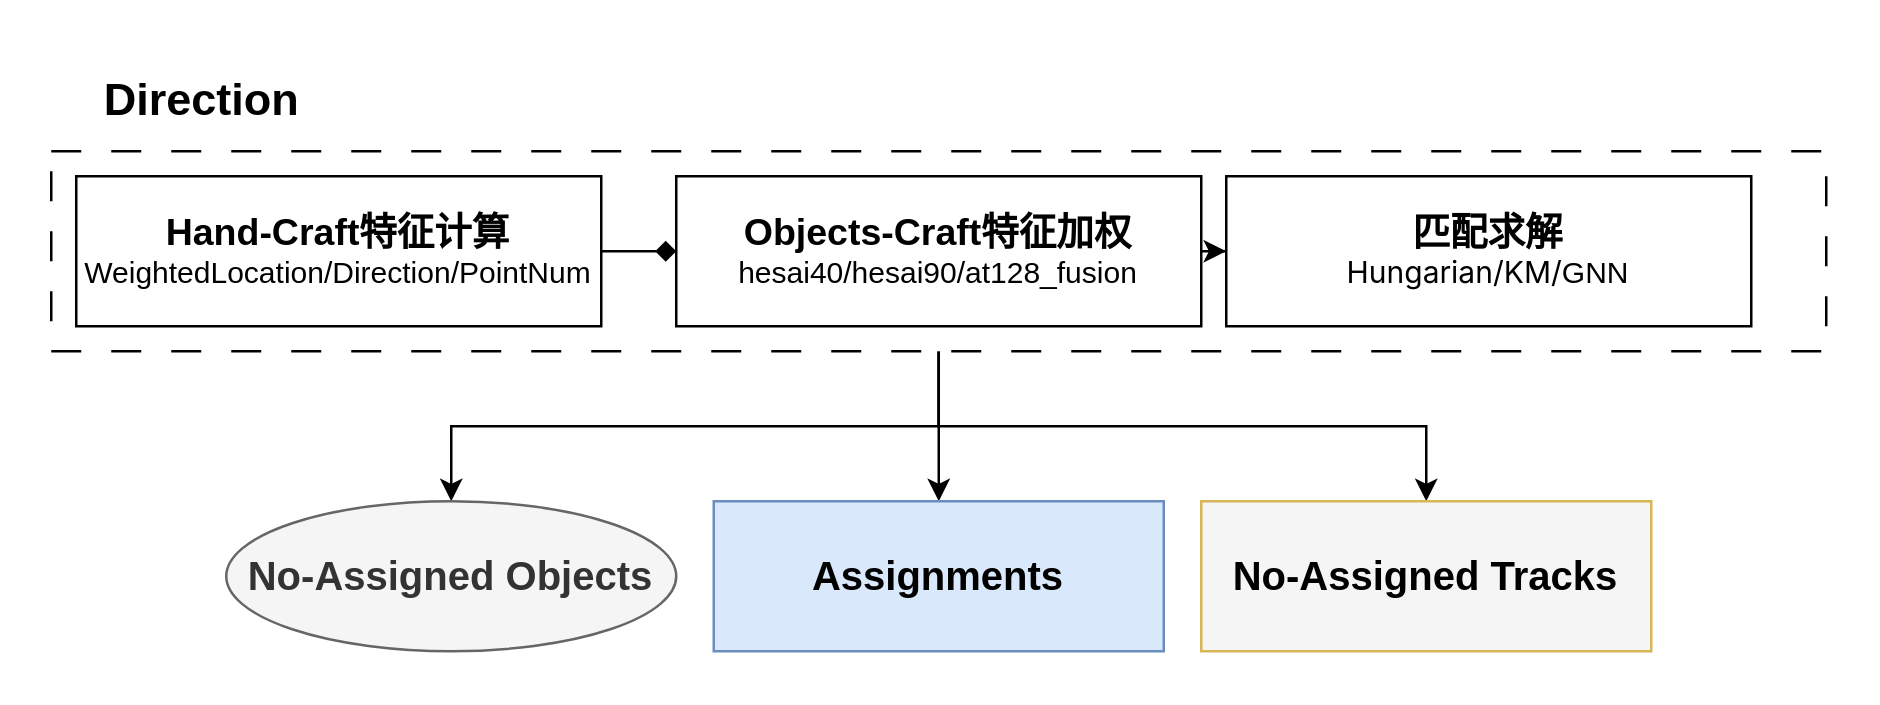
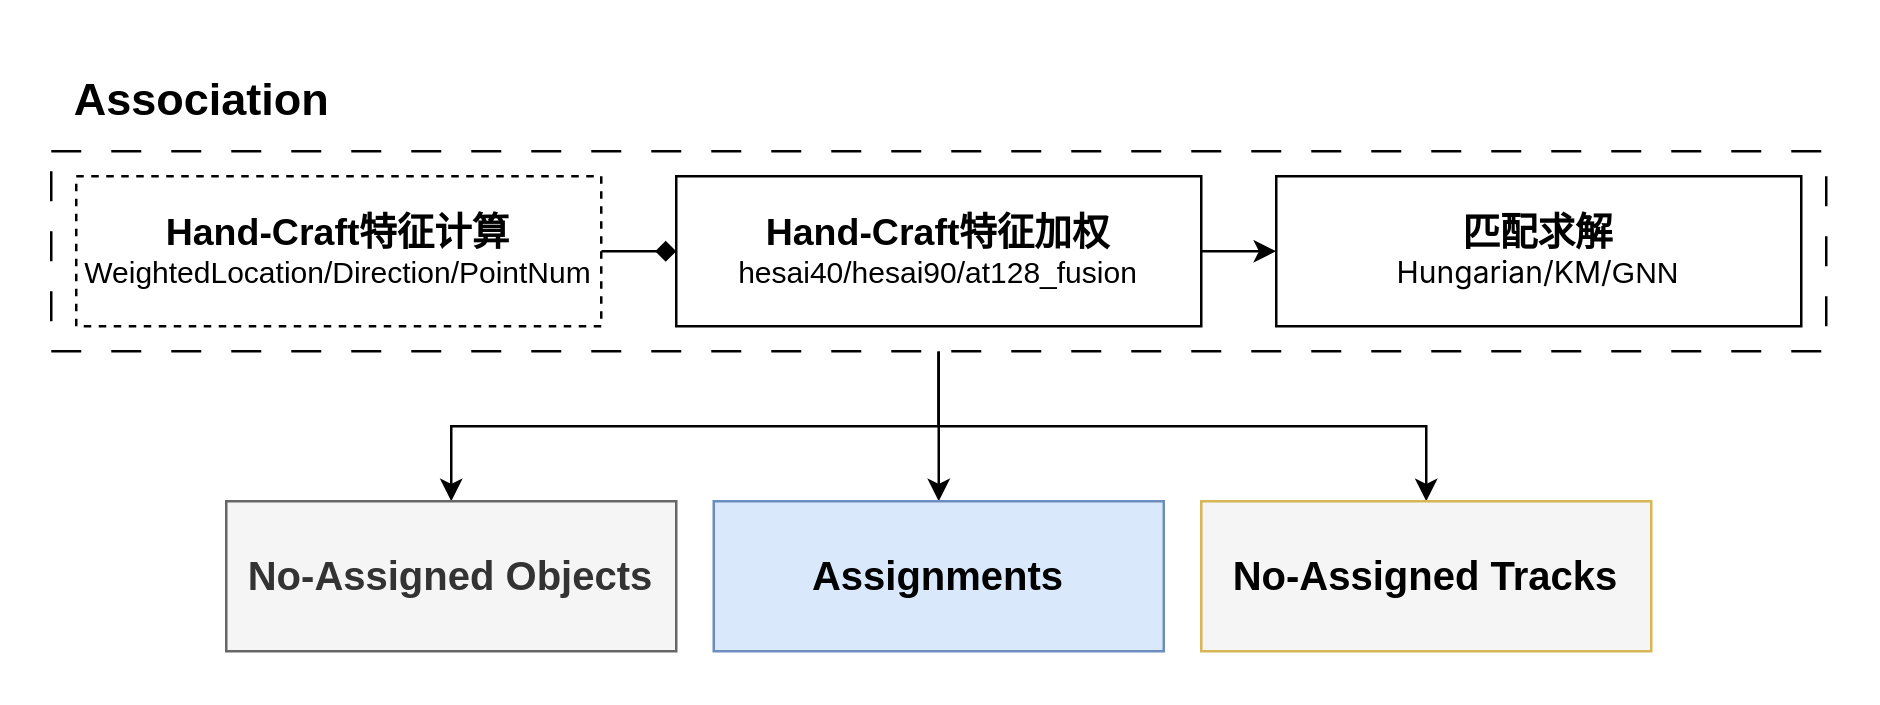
node "Direction": label "Direction" -> "Association"
node "Hand-Craft特征计算 WeightedLocation/Direction/PointNum": style solid -> dashed
node "Objects-Craft特征加权 hesai40/hesai90/at128_fusion": label "Objects-Craft特征加权 hesai40/hesai90/at128_fusion" -> "Hand-Craft特征加权 hesai40/hesai90/at128_fusion"
node "匹配求解 Hungarian/KM/GNN": moved (1489, 251) -> (1539, 251)
node "No-Assigned Objects": shape ellipse -> rectangle
